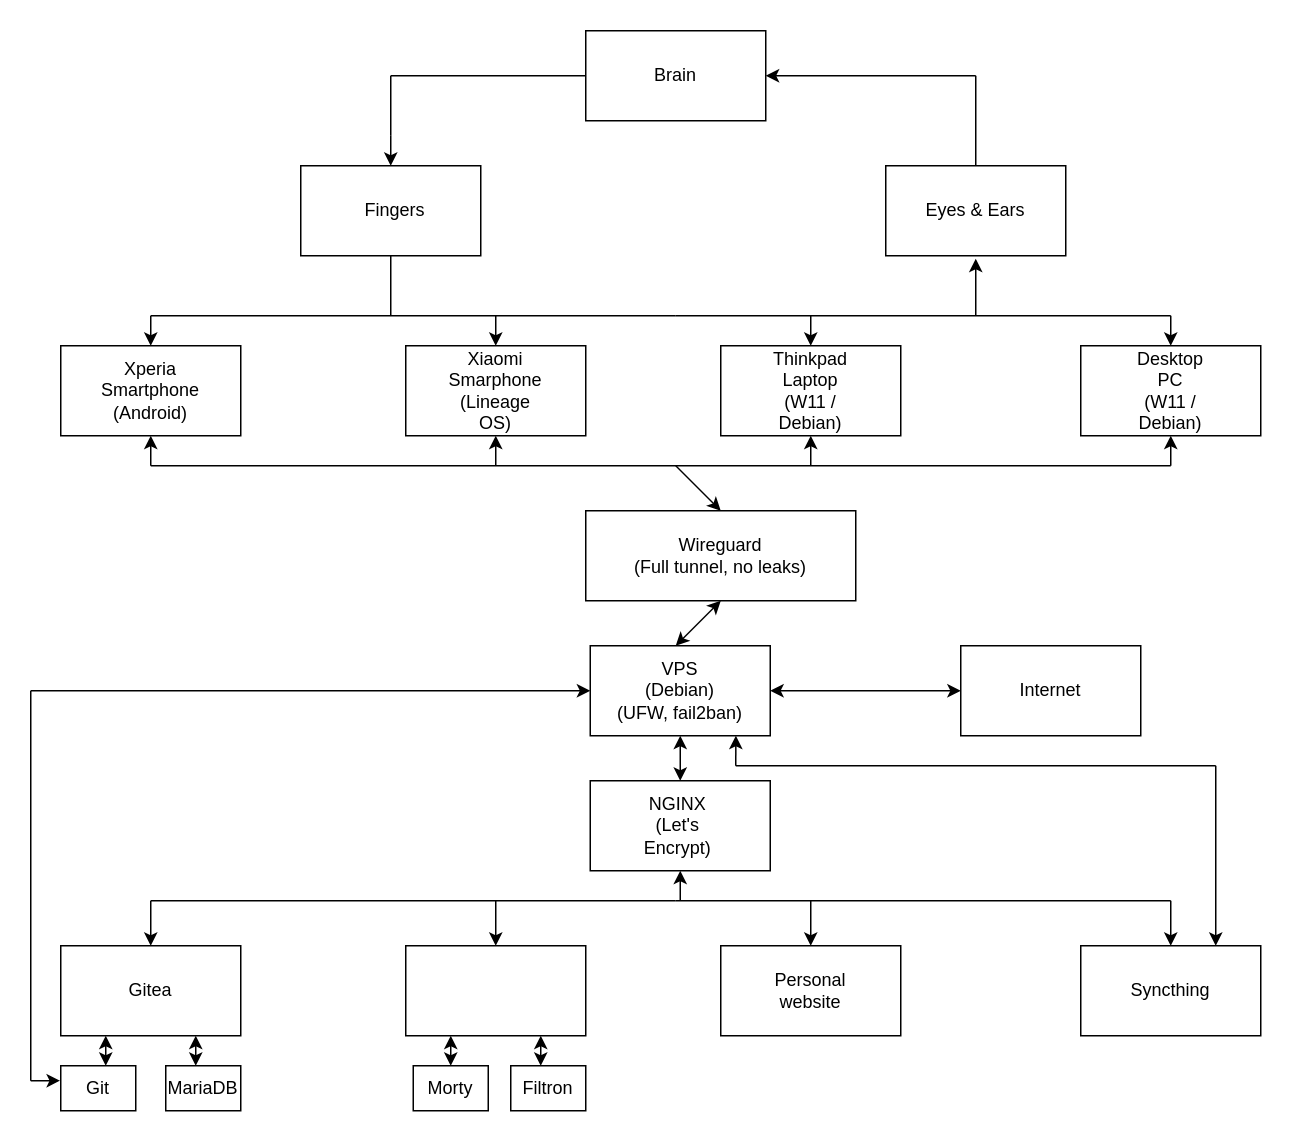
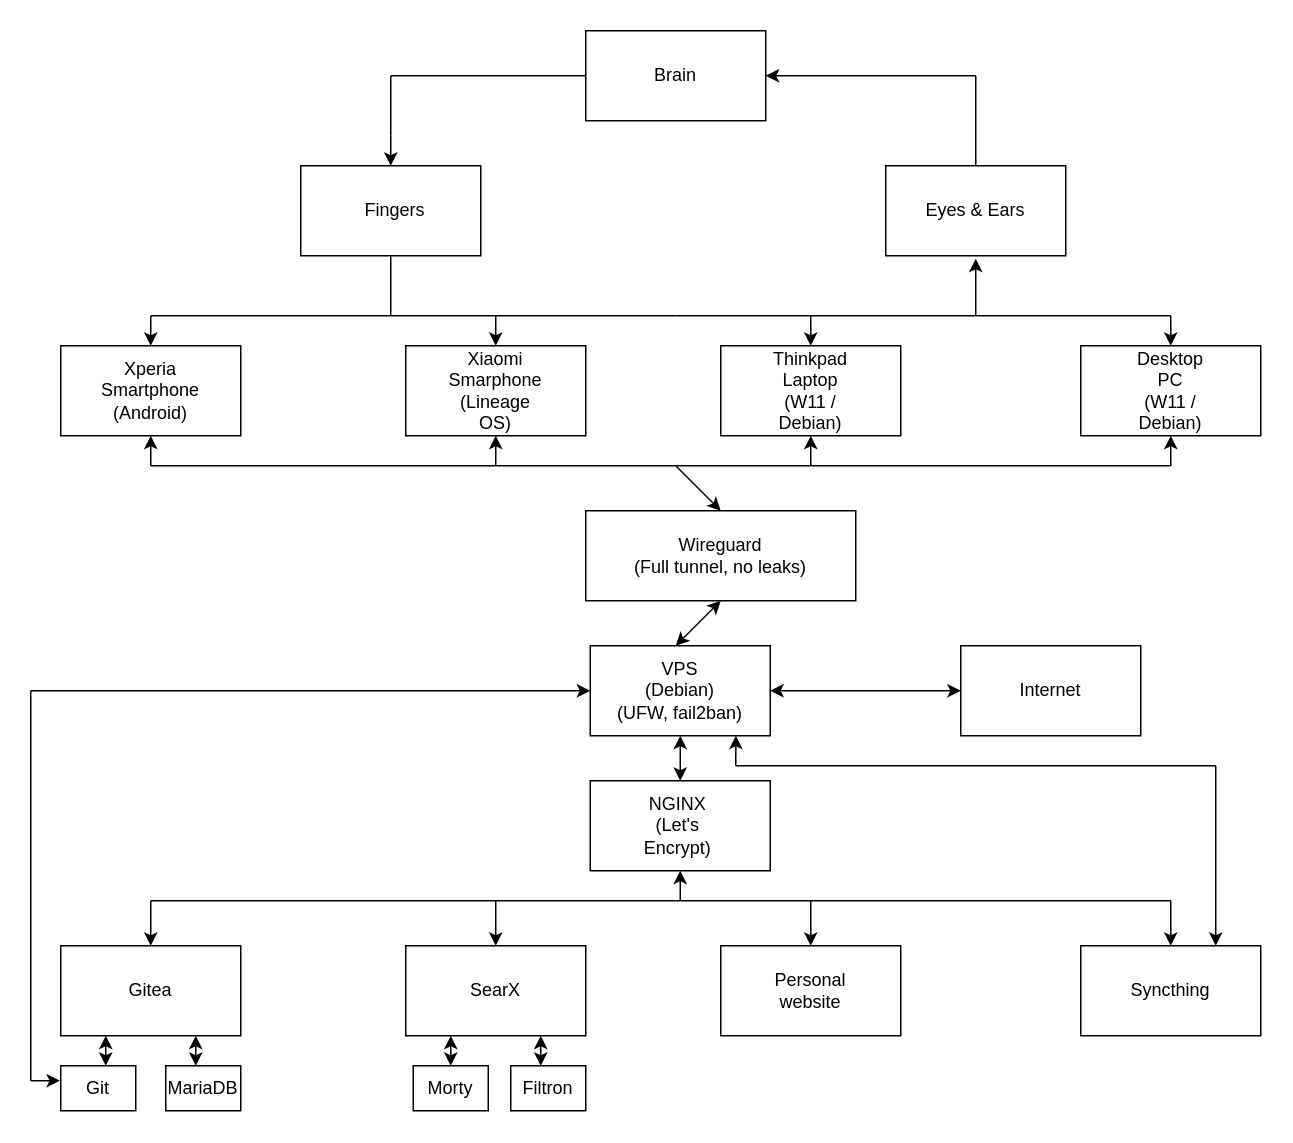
node "SearX": added
